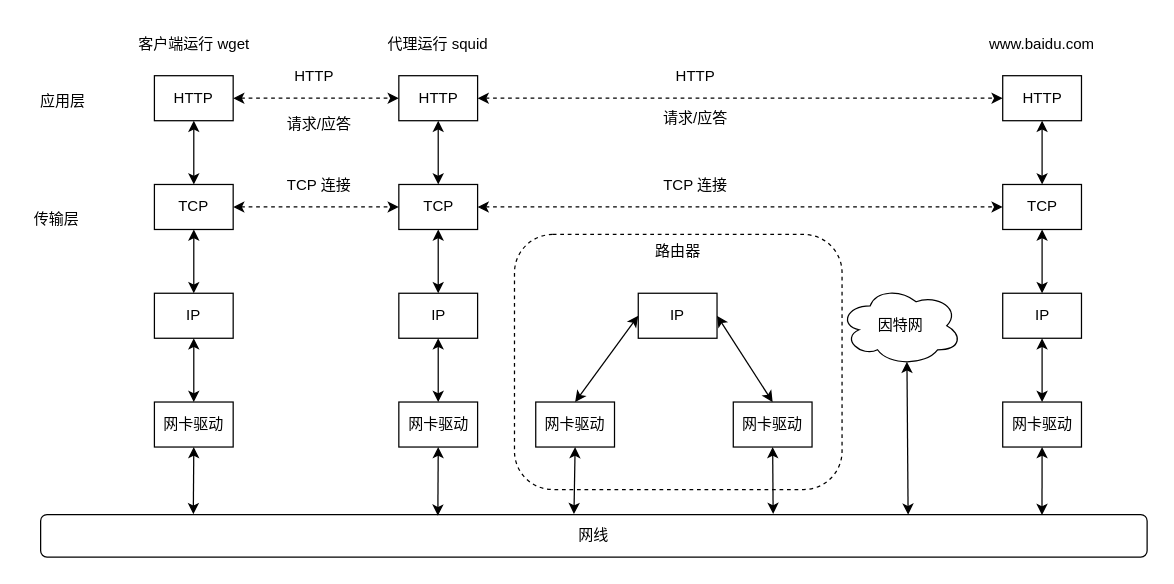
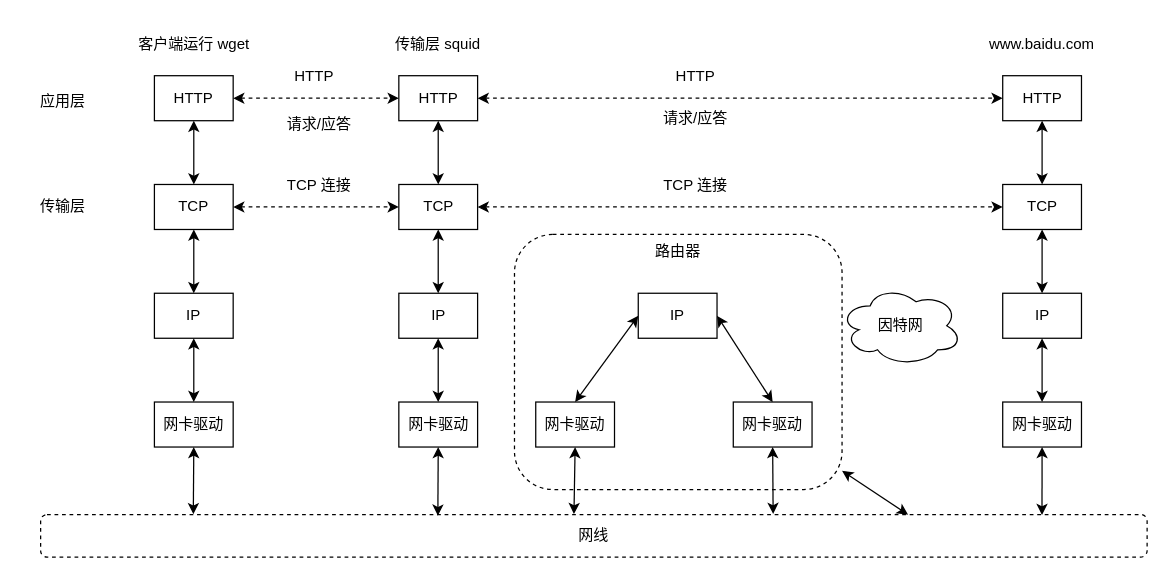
node "代理运行 squid": label "代理运行 squid" -> "传输层 squid"
node "传输层": moved (57, 219) -> (63, 207)
edge "因特网" -- "网线": now "路由器" -- "网线"
node "网线": style solid -> dashed
